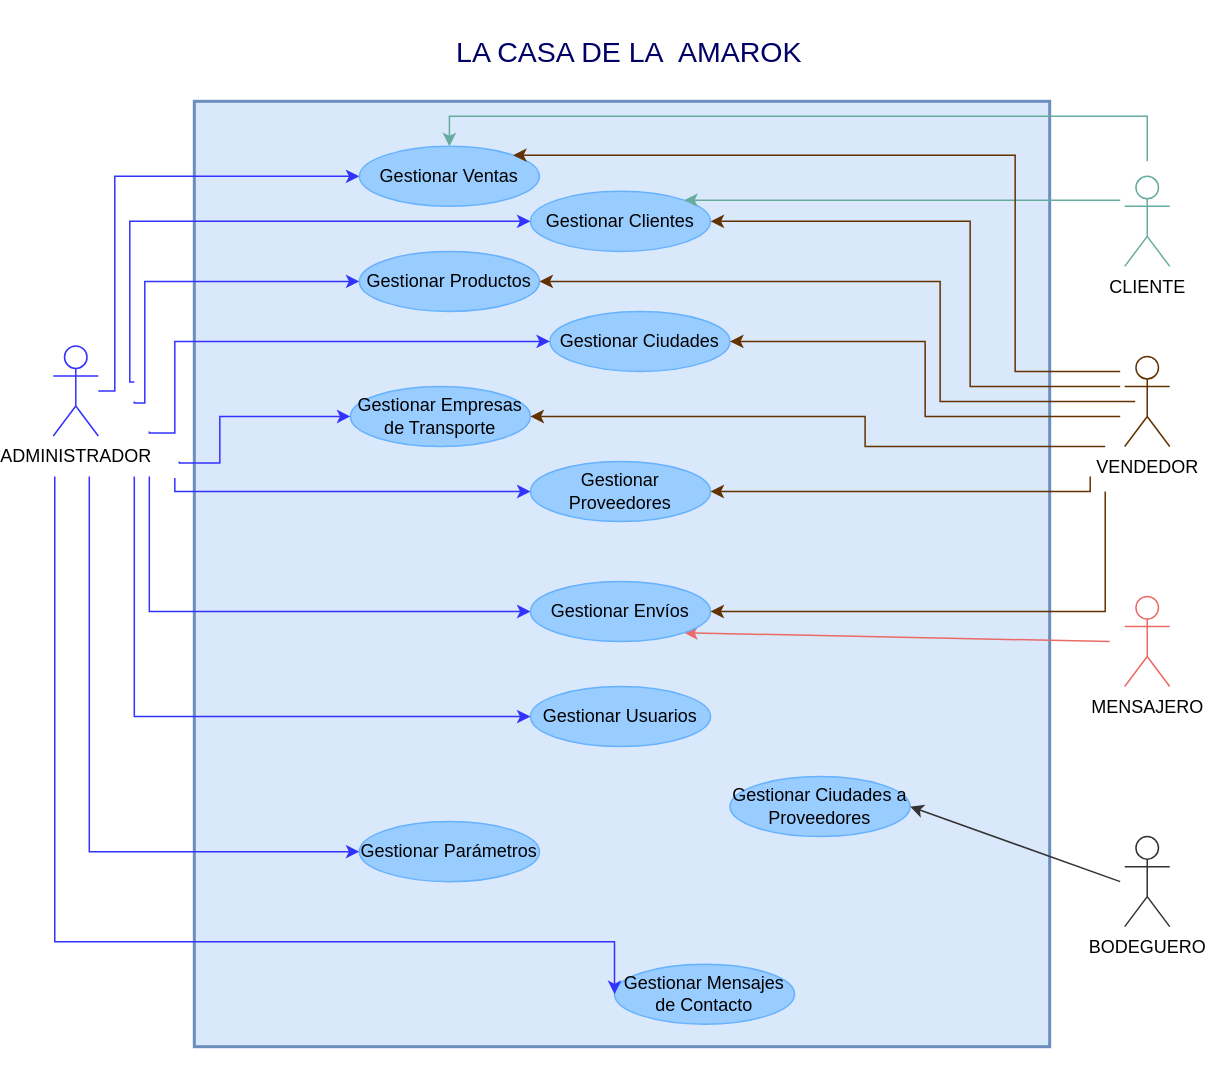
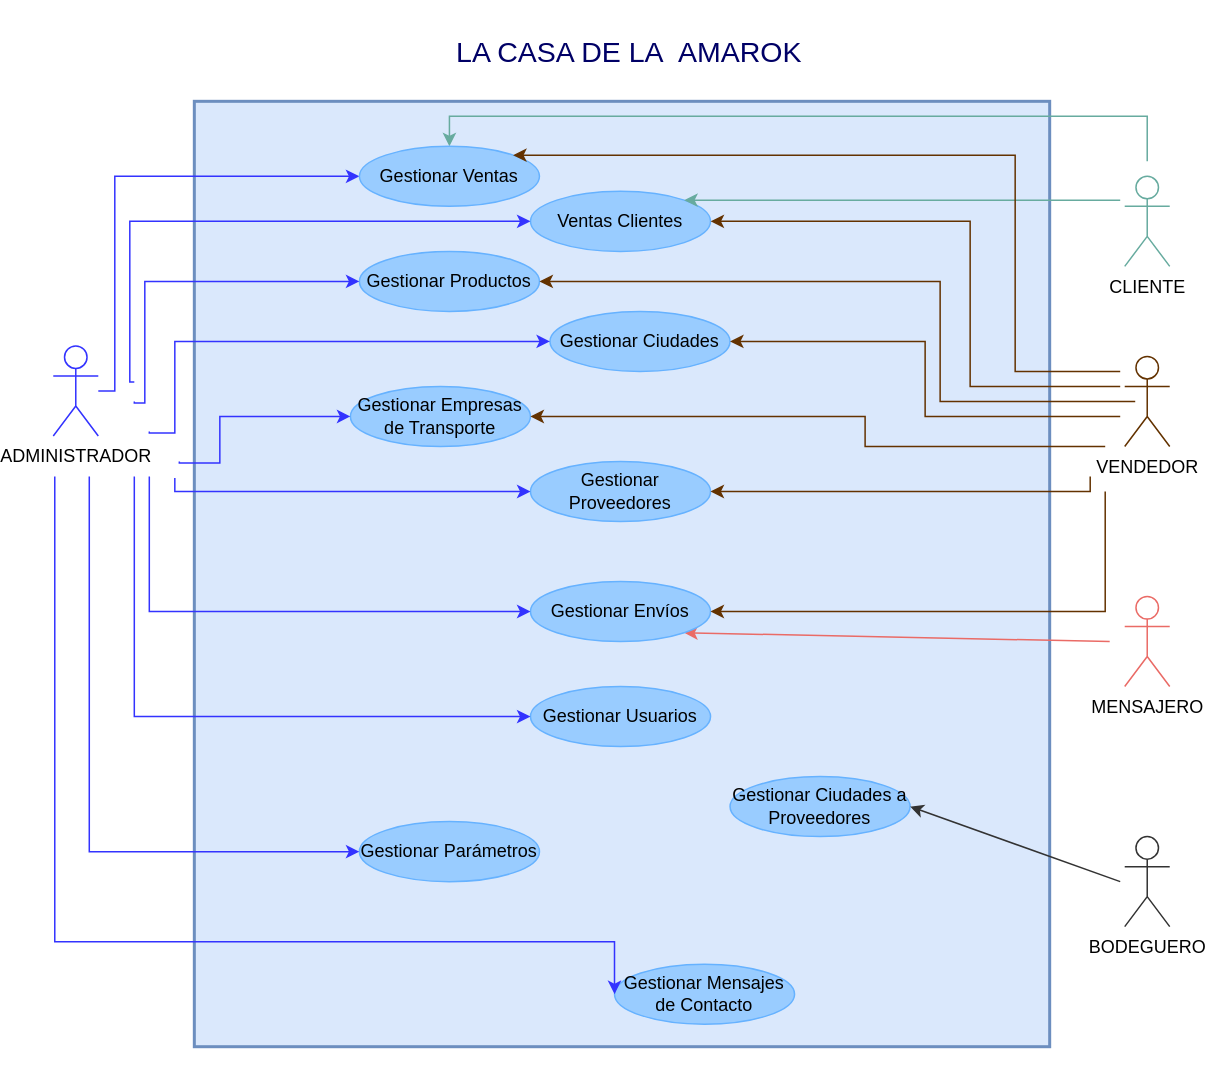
node "Gestionar Clientes": label "Gestionar Clientes" -> "Ventas Clientes"
